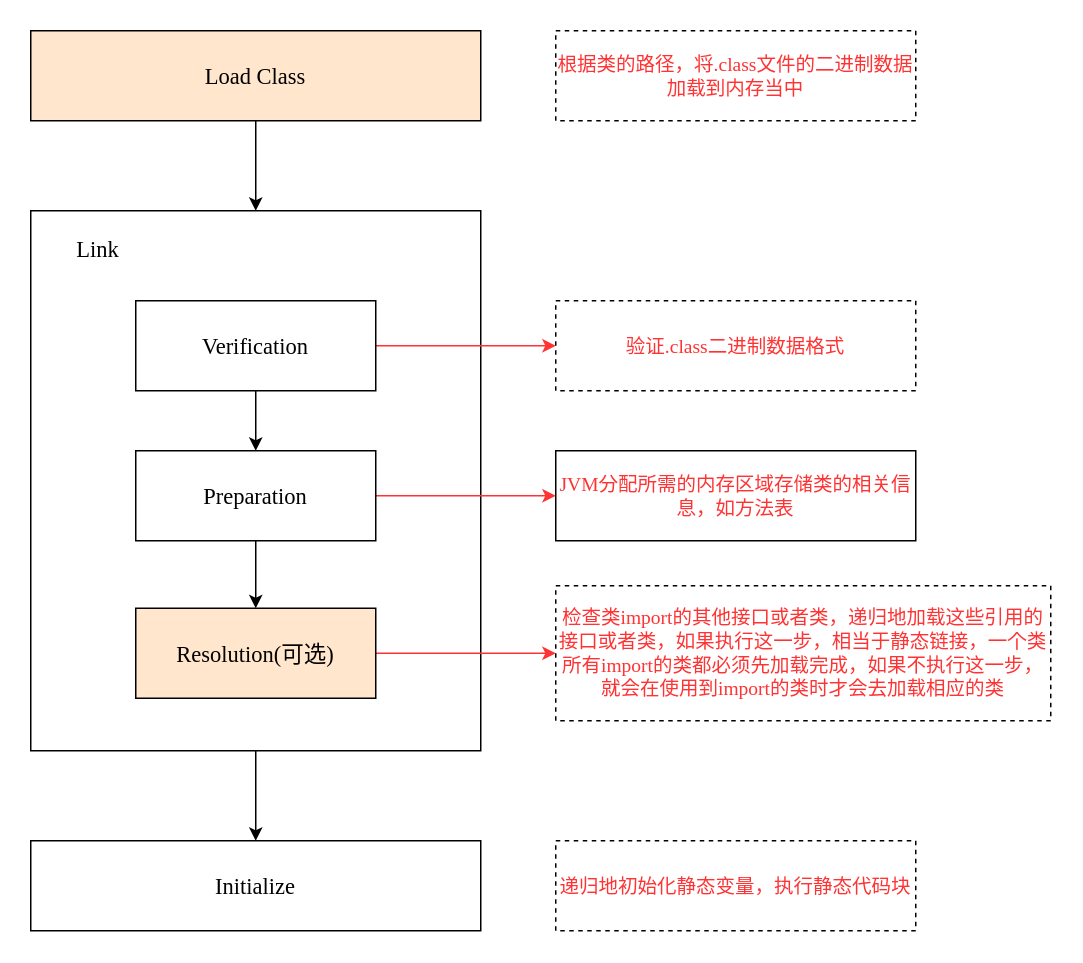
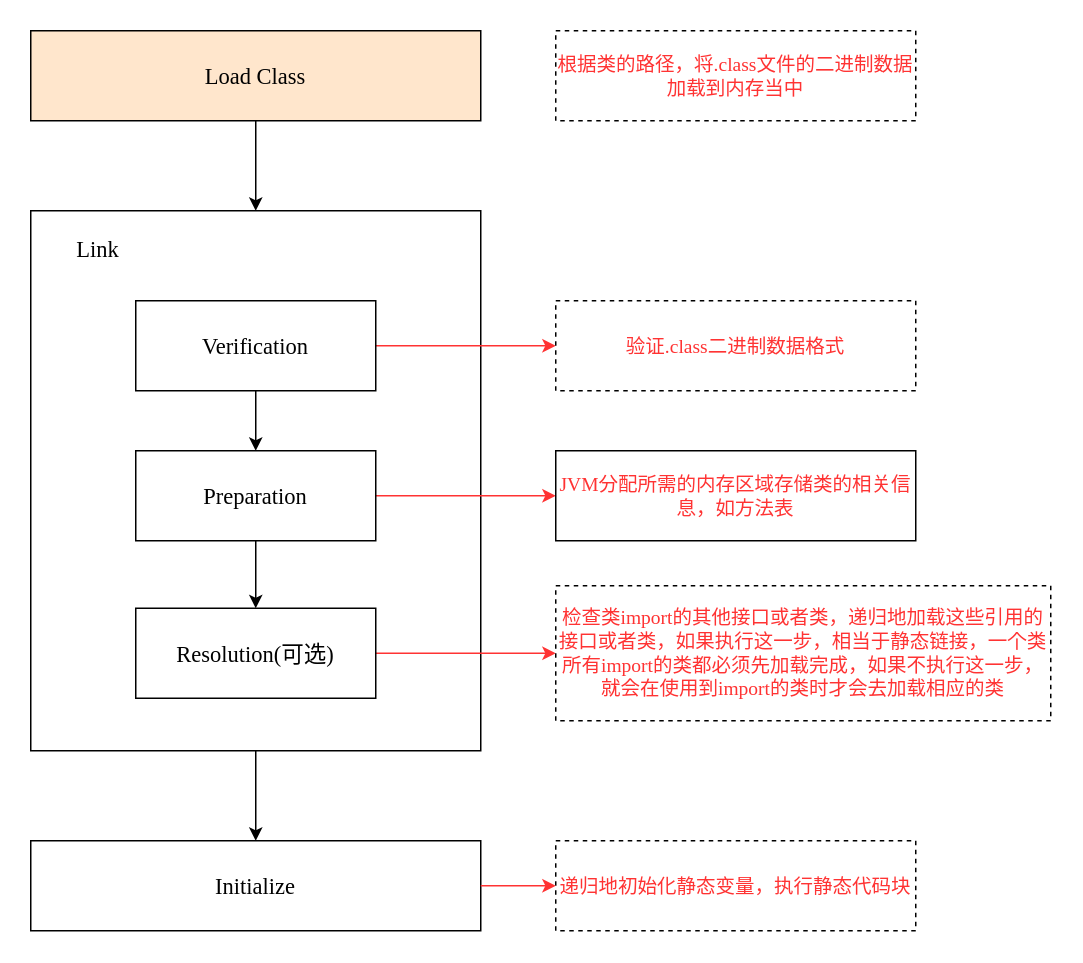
node "Resolution(可选)": fillcolor #ffe6cc -> #ffffff
edge "Initialize" -> "递归地初始化静态变量，执行静态代码块": added
